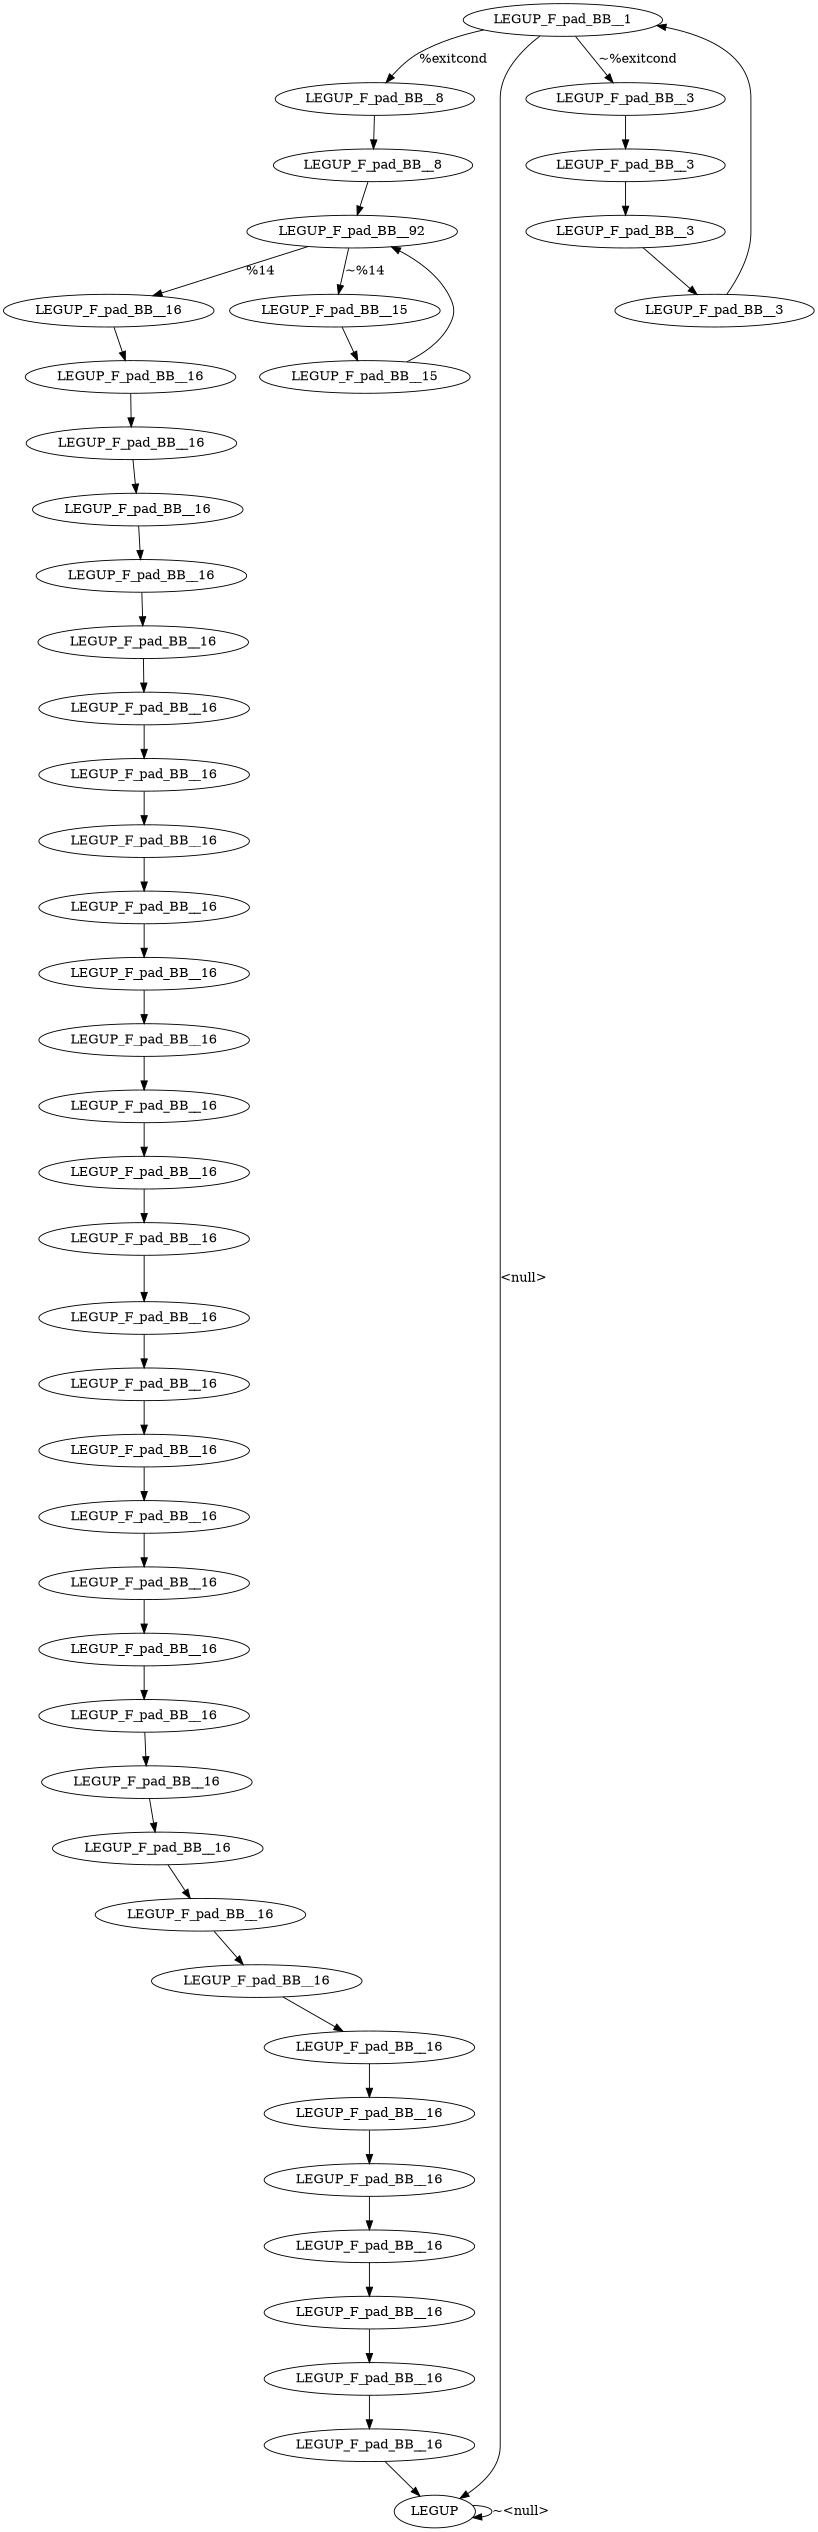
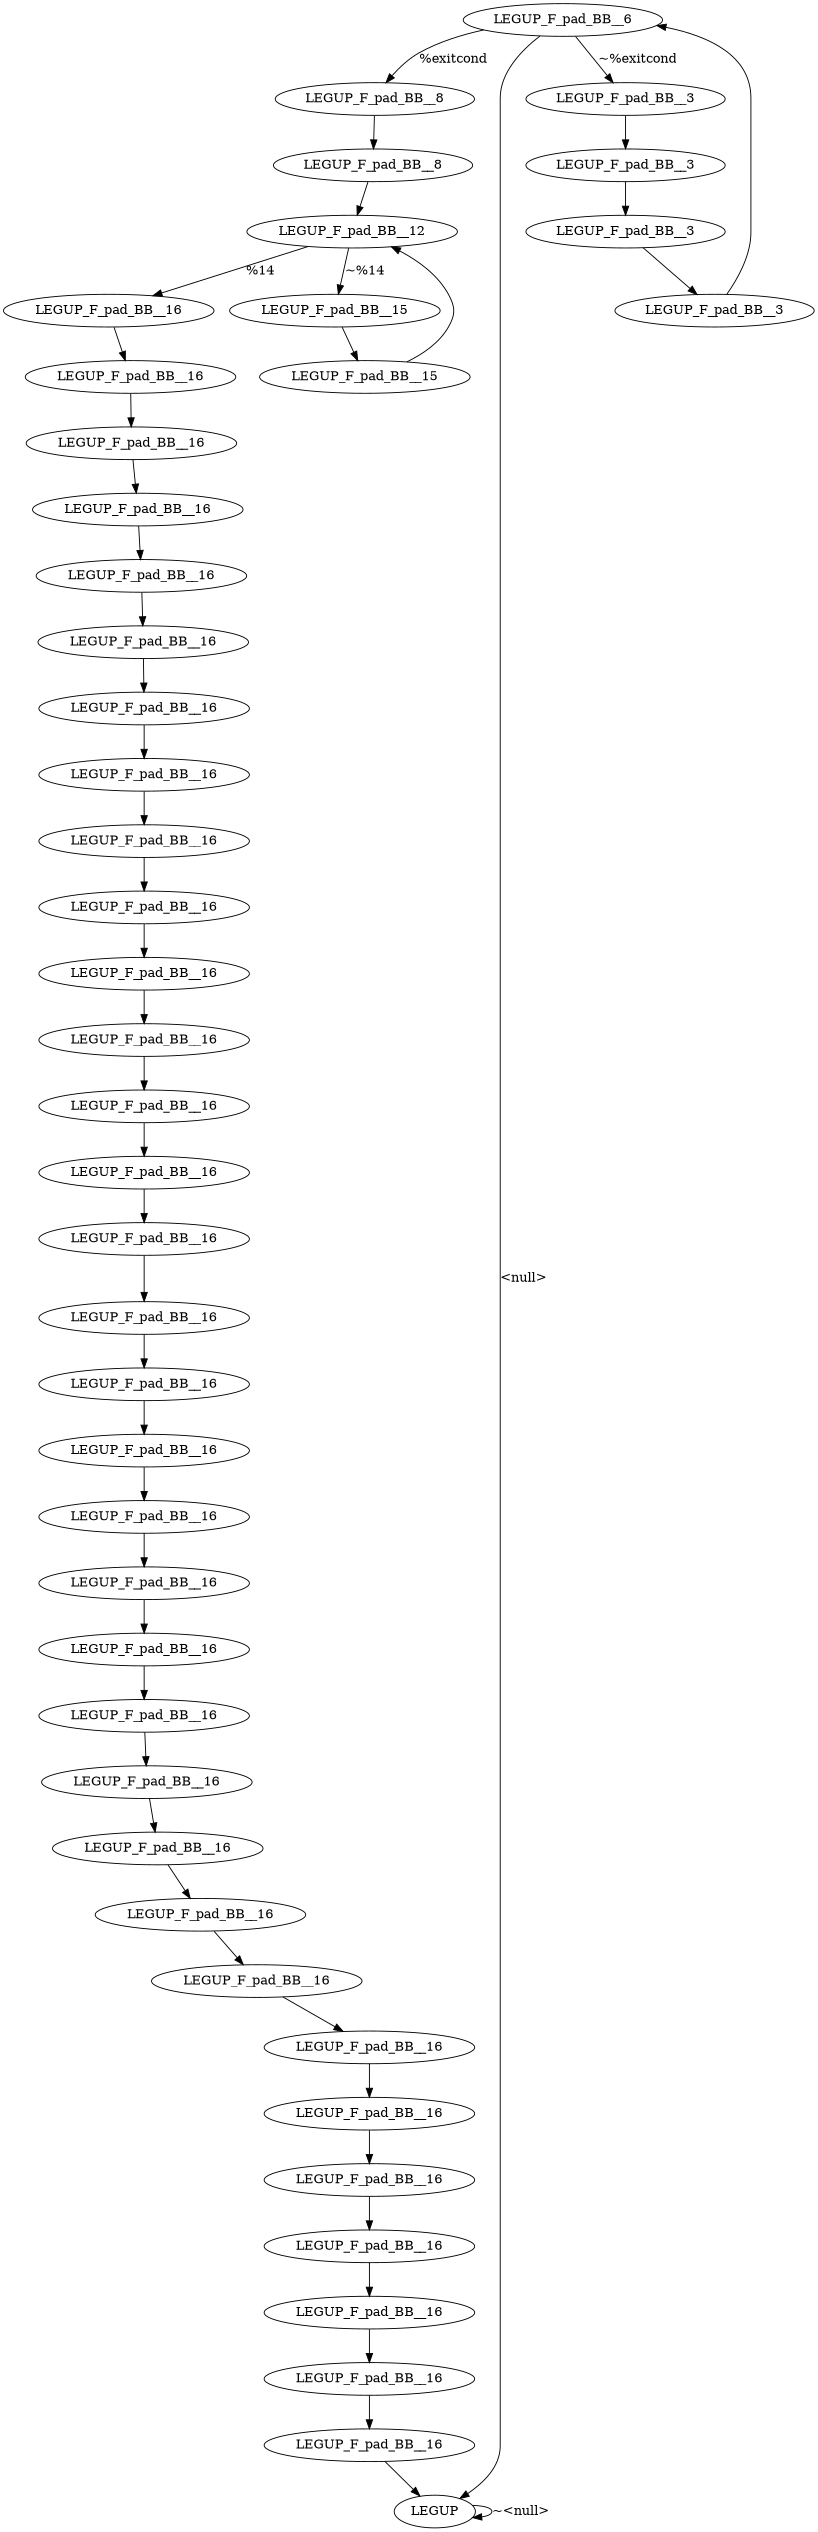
node "LEGUP_F_pad_BB__1": label "LEGUP_F_pad_BB__1" -> "LEGUP_F_pad_BB__6"
node "LEGUP_F_pad_BB__92": label "LEGUP_F_pad_BB__92" -> "LEGUP_F_pad_BB__12"
